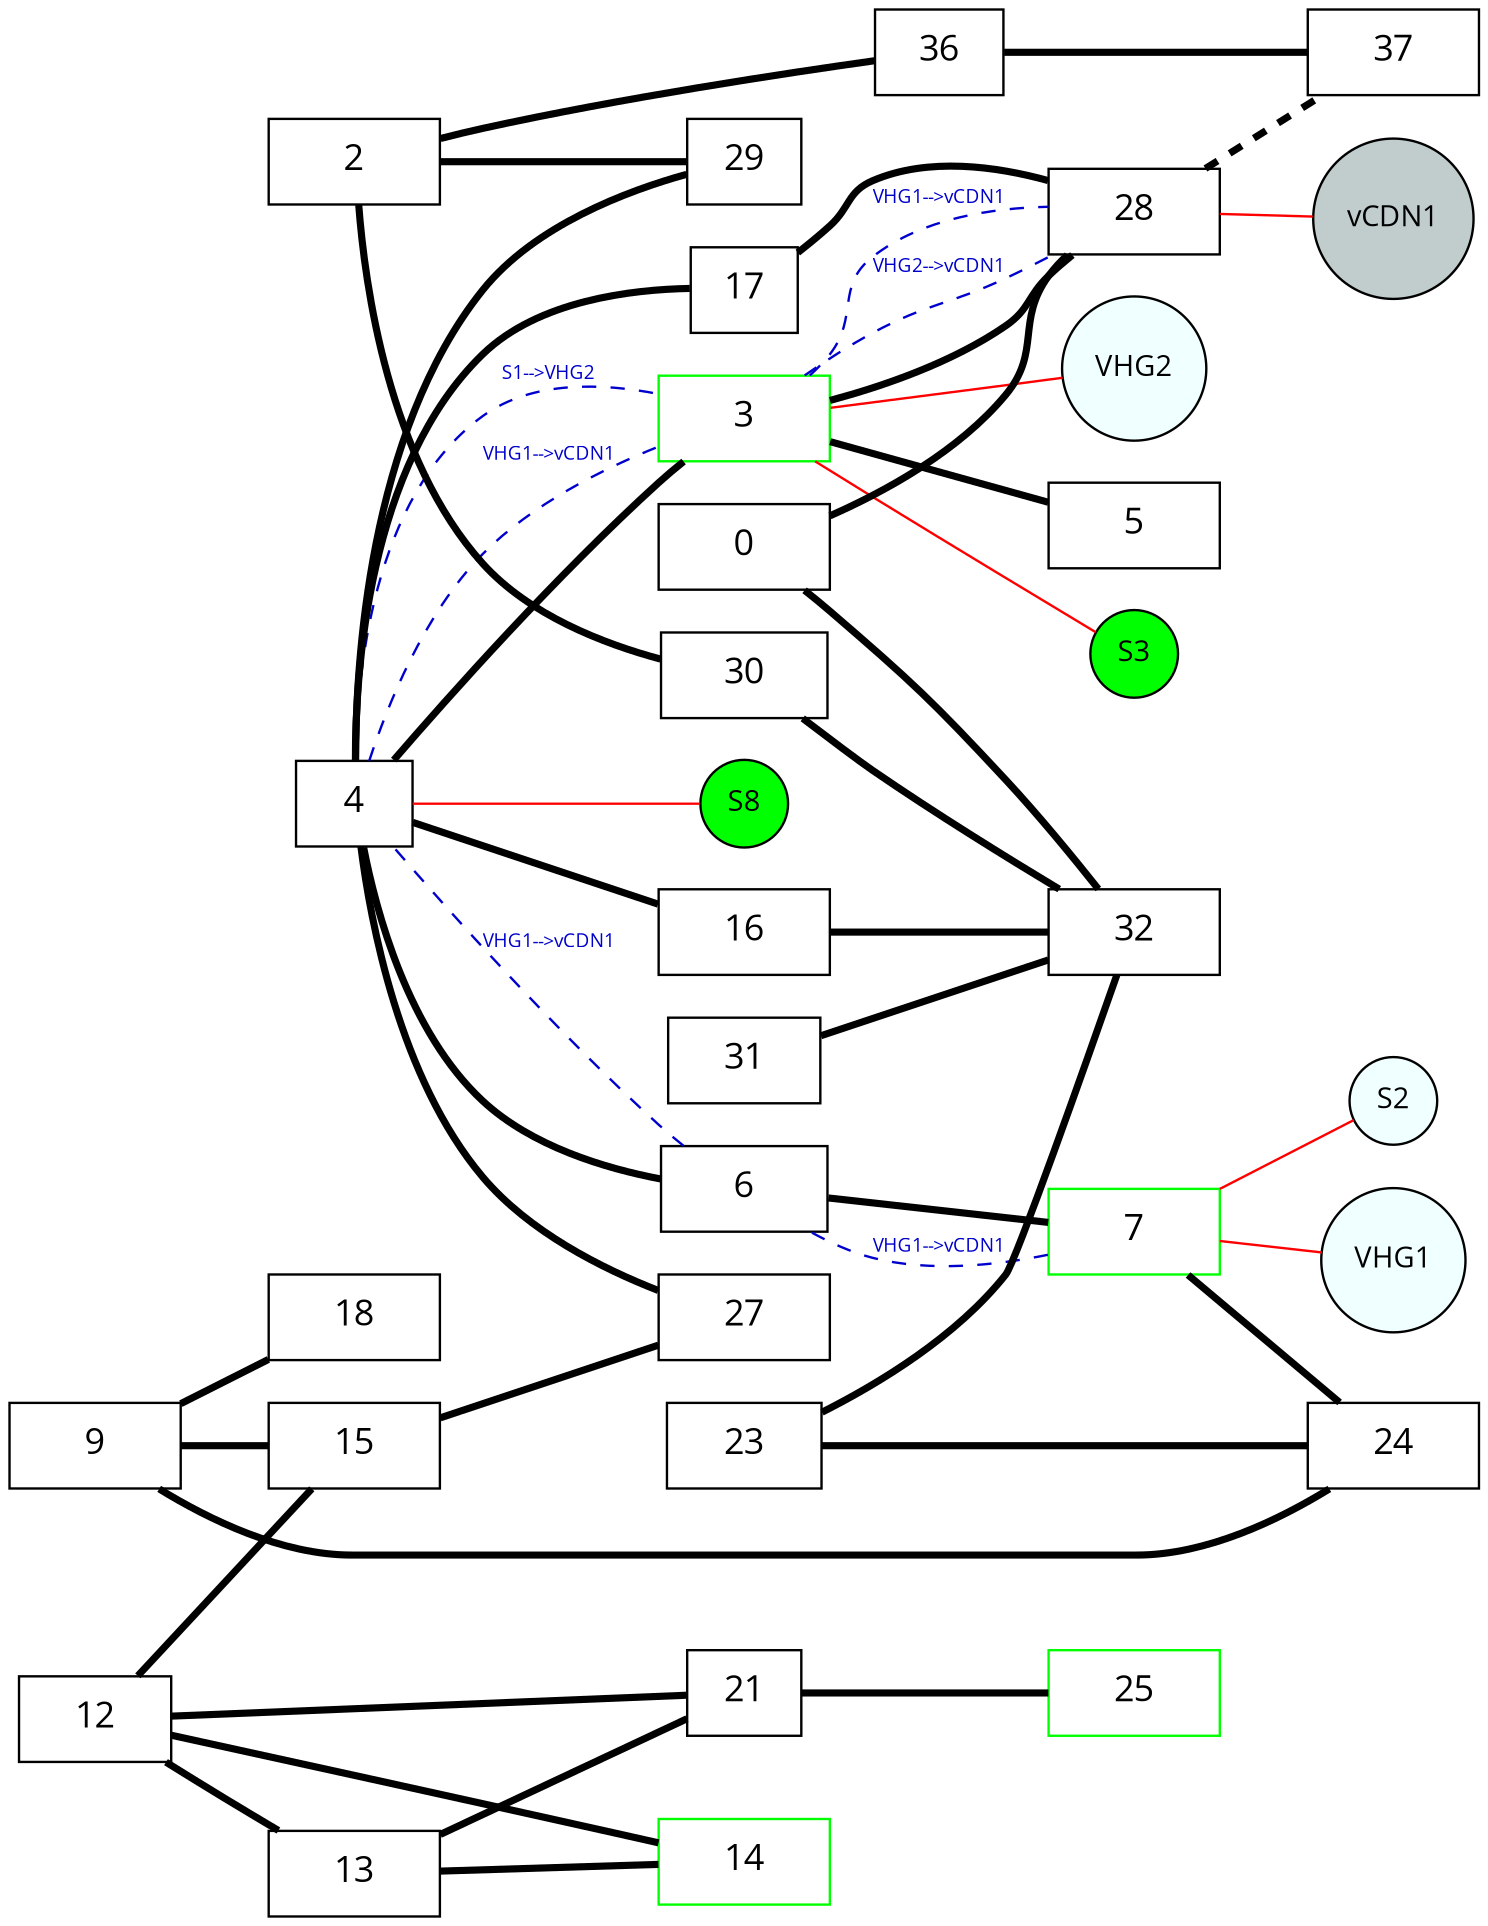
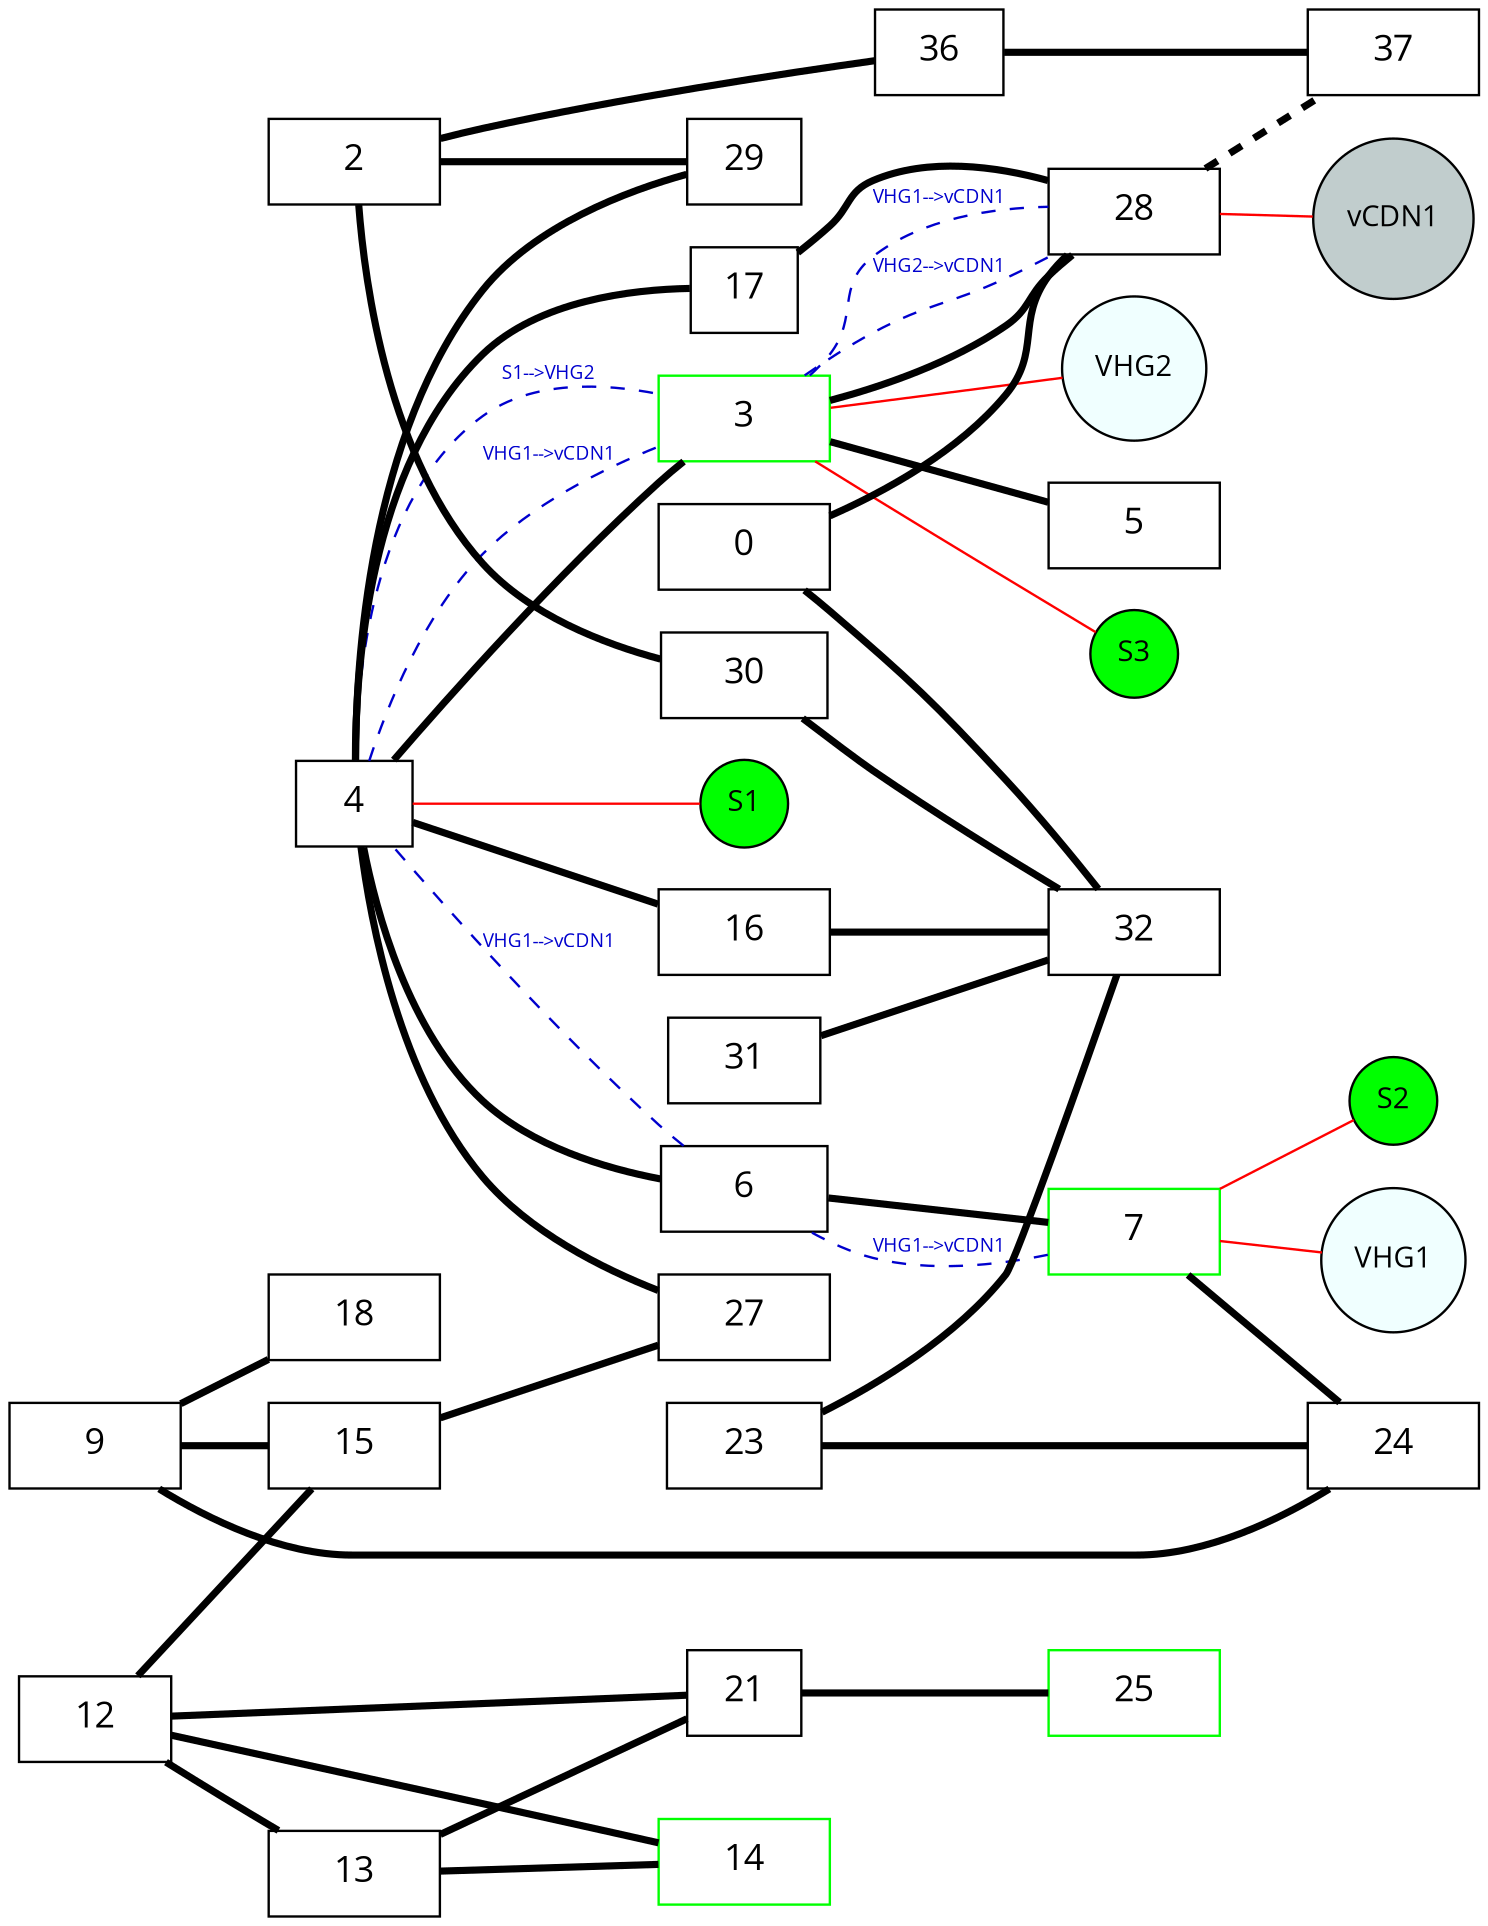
node "S8": label "S8" -> "S1"
node "S2": fillcolor azure1 -> green
